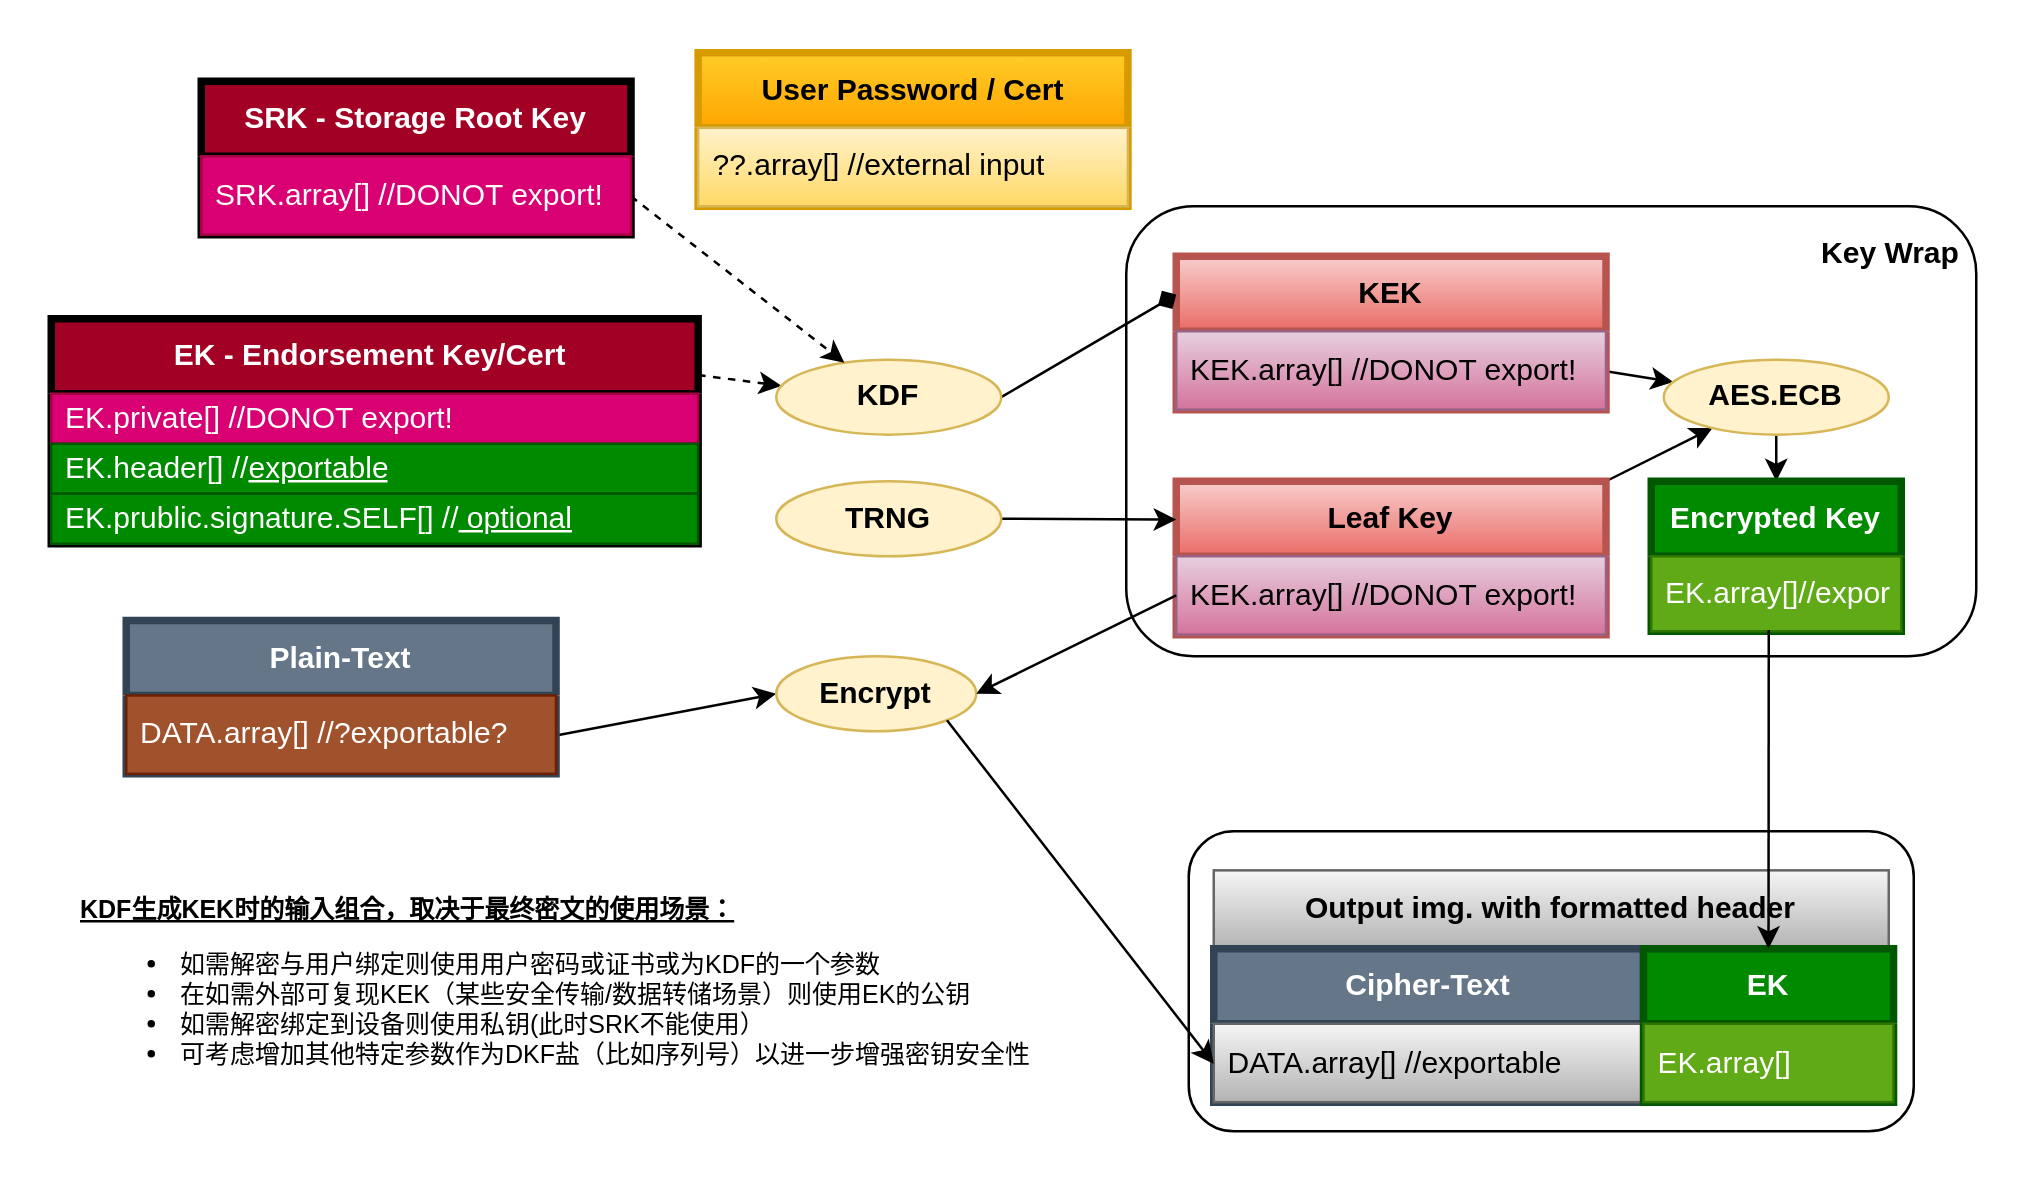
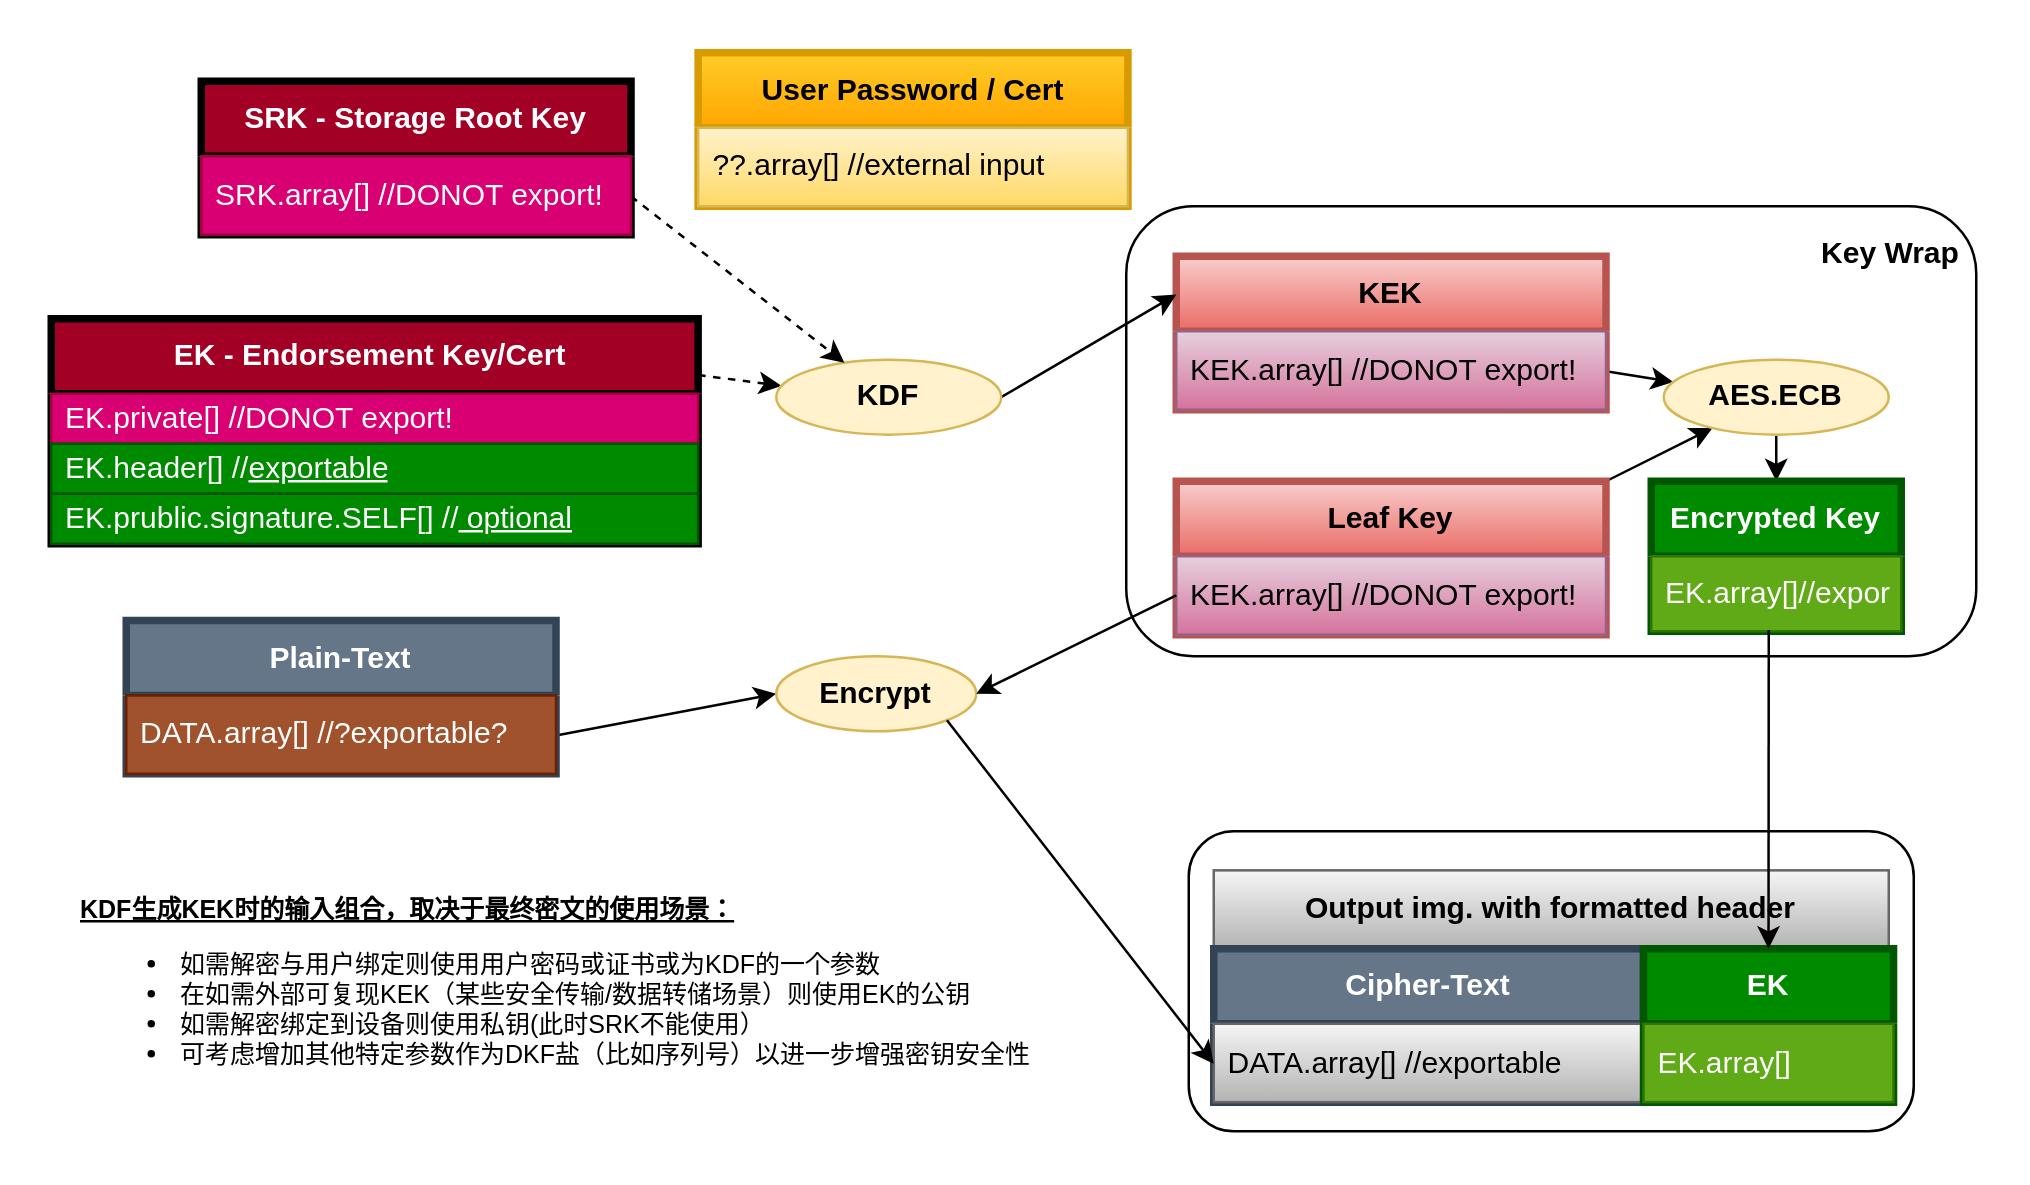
edge "KDF" -> "KEK": arrowhead diamond -> classic
node "TRNG": removed
edge "TRNG" -> "Leaf Key": removed
